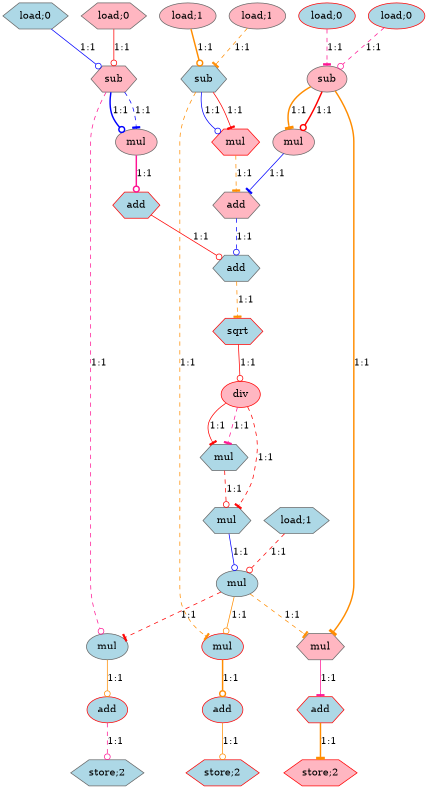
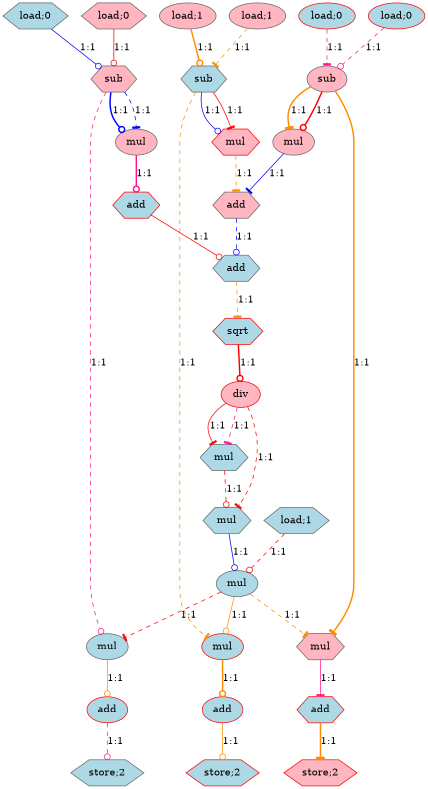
edge "sqrt" -> "div": style solid -> bold
